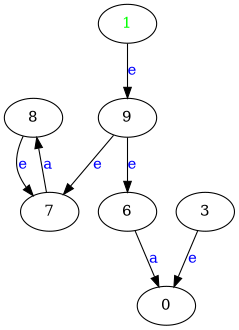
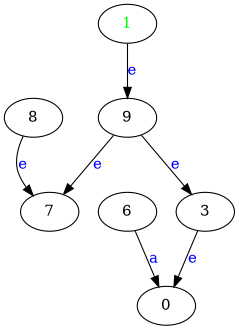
edge "9" -> "6": now "9" -> "3"
edge "7" -> "8": removed, label "a"
